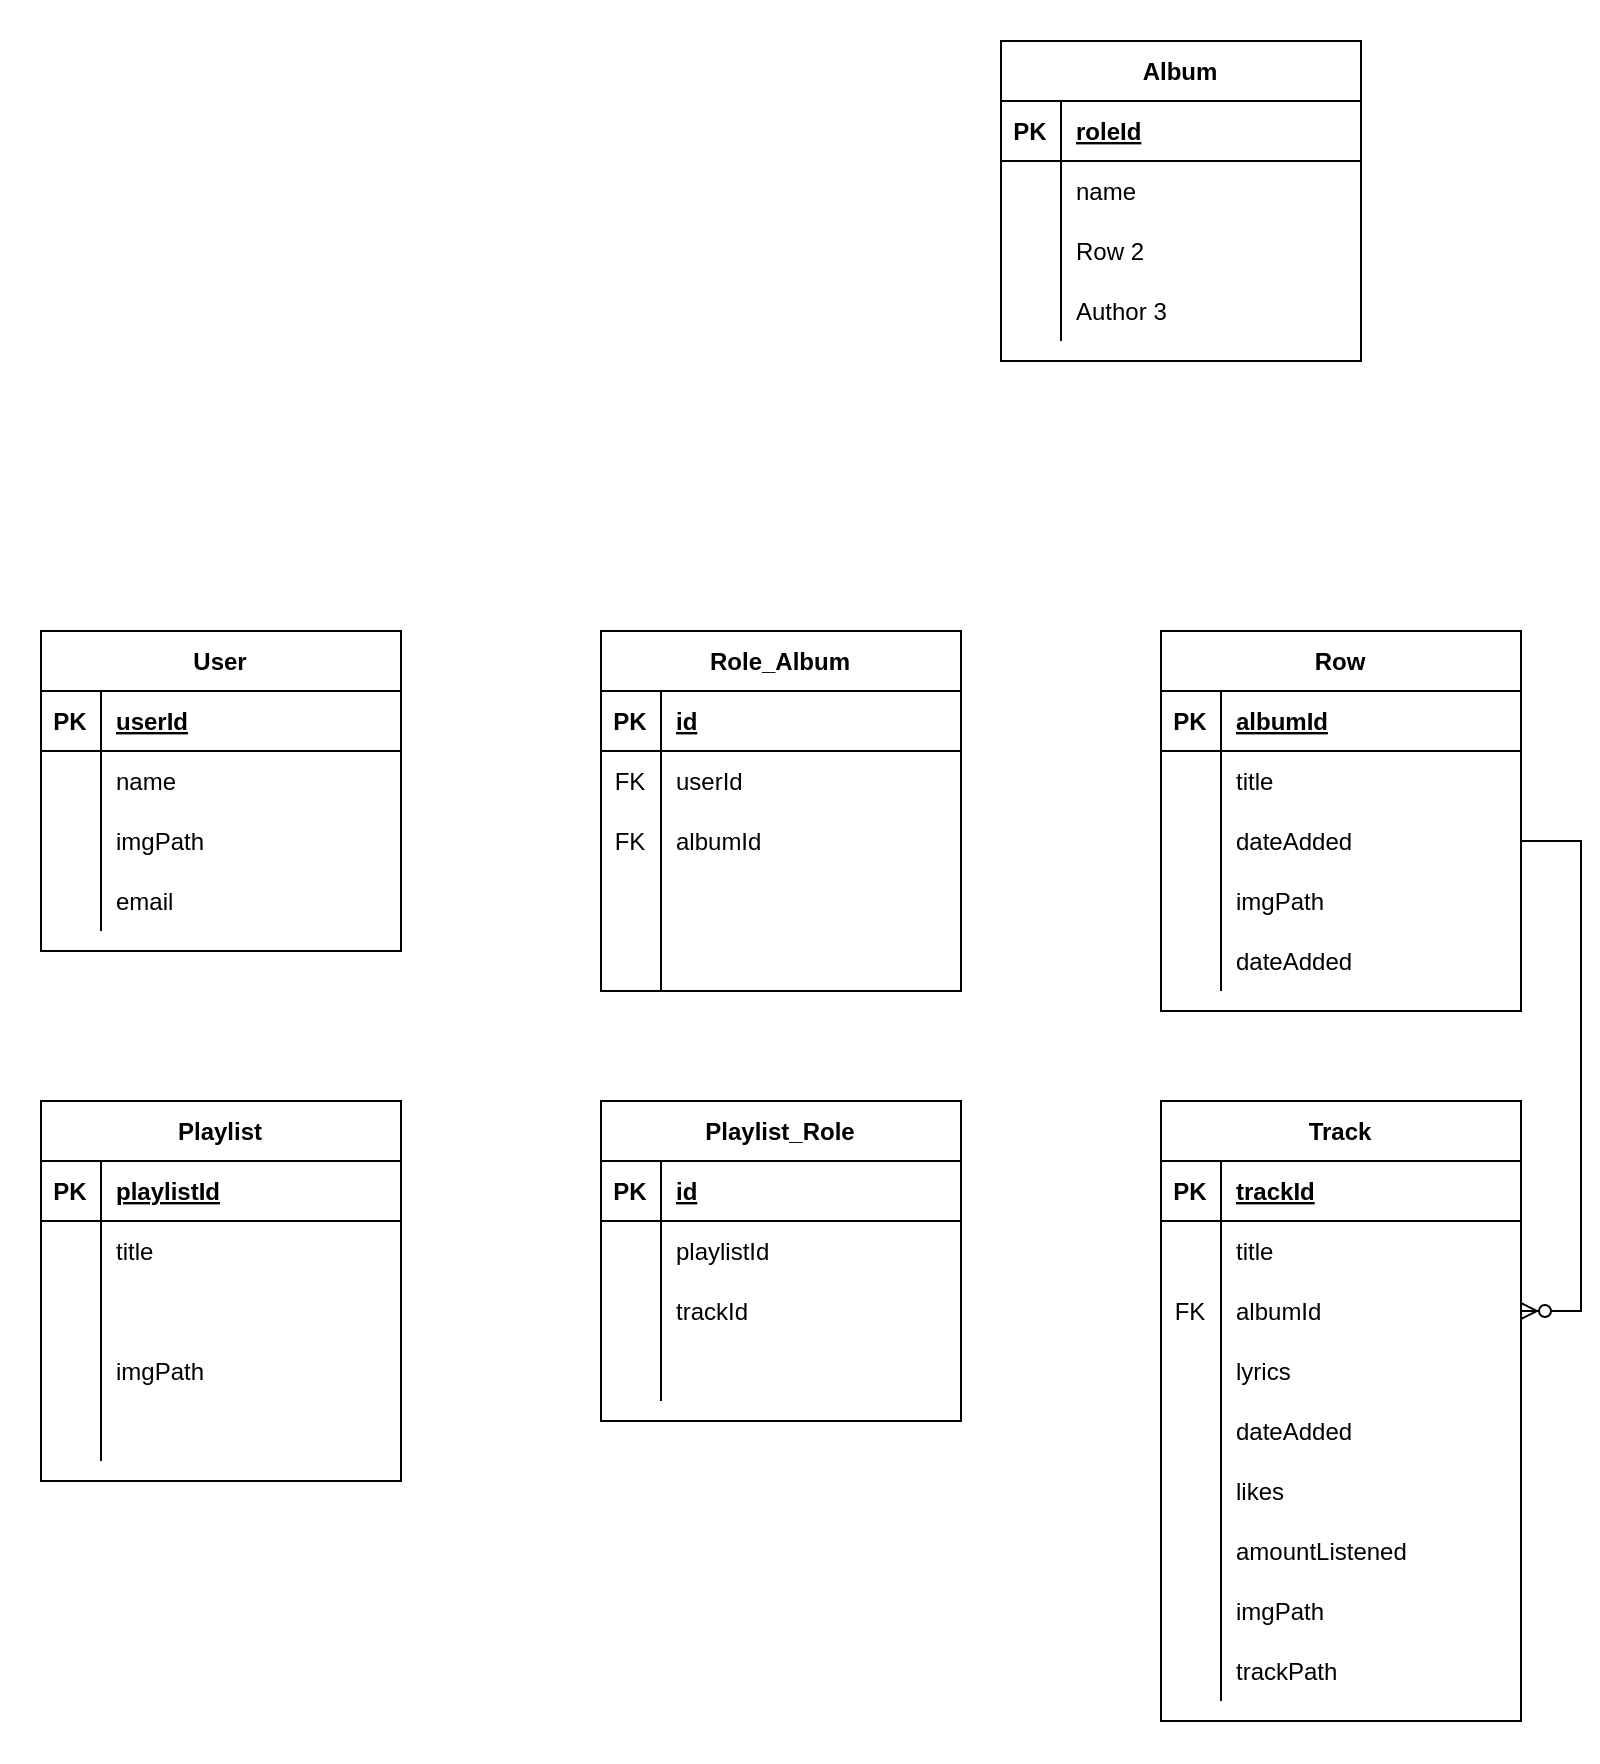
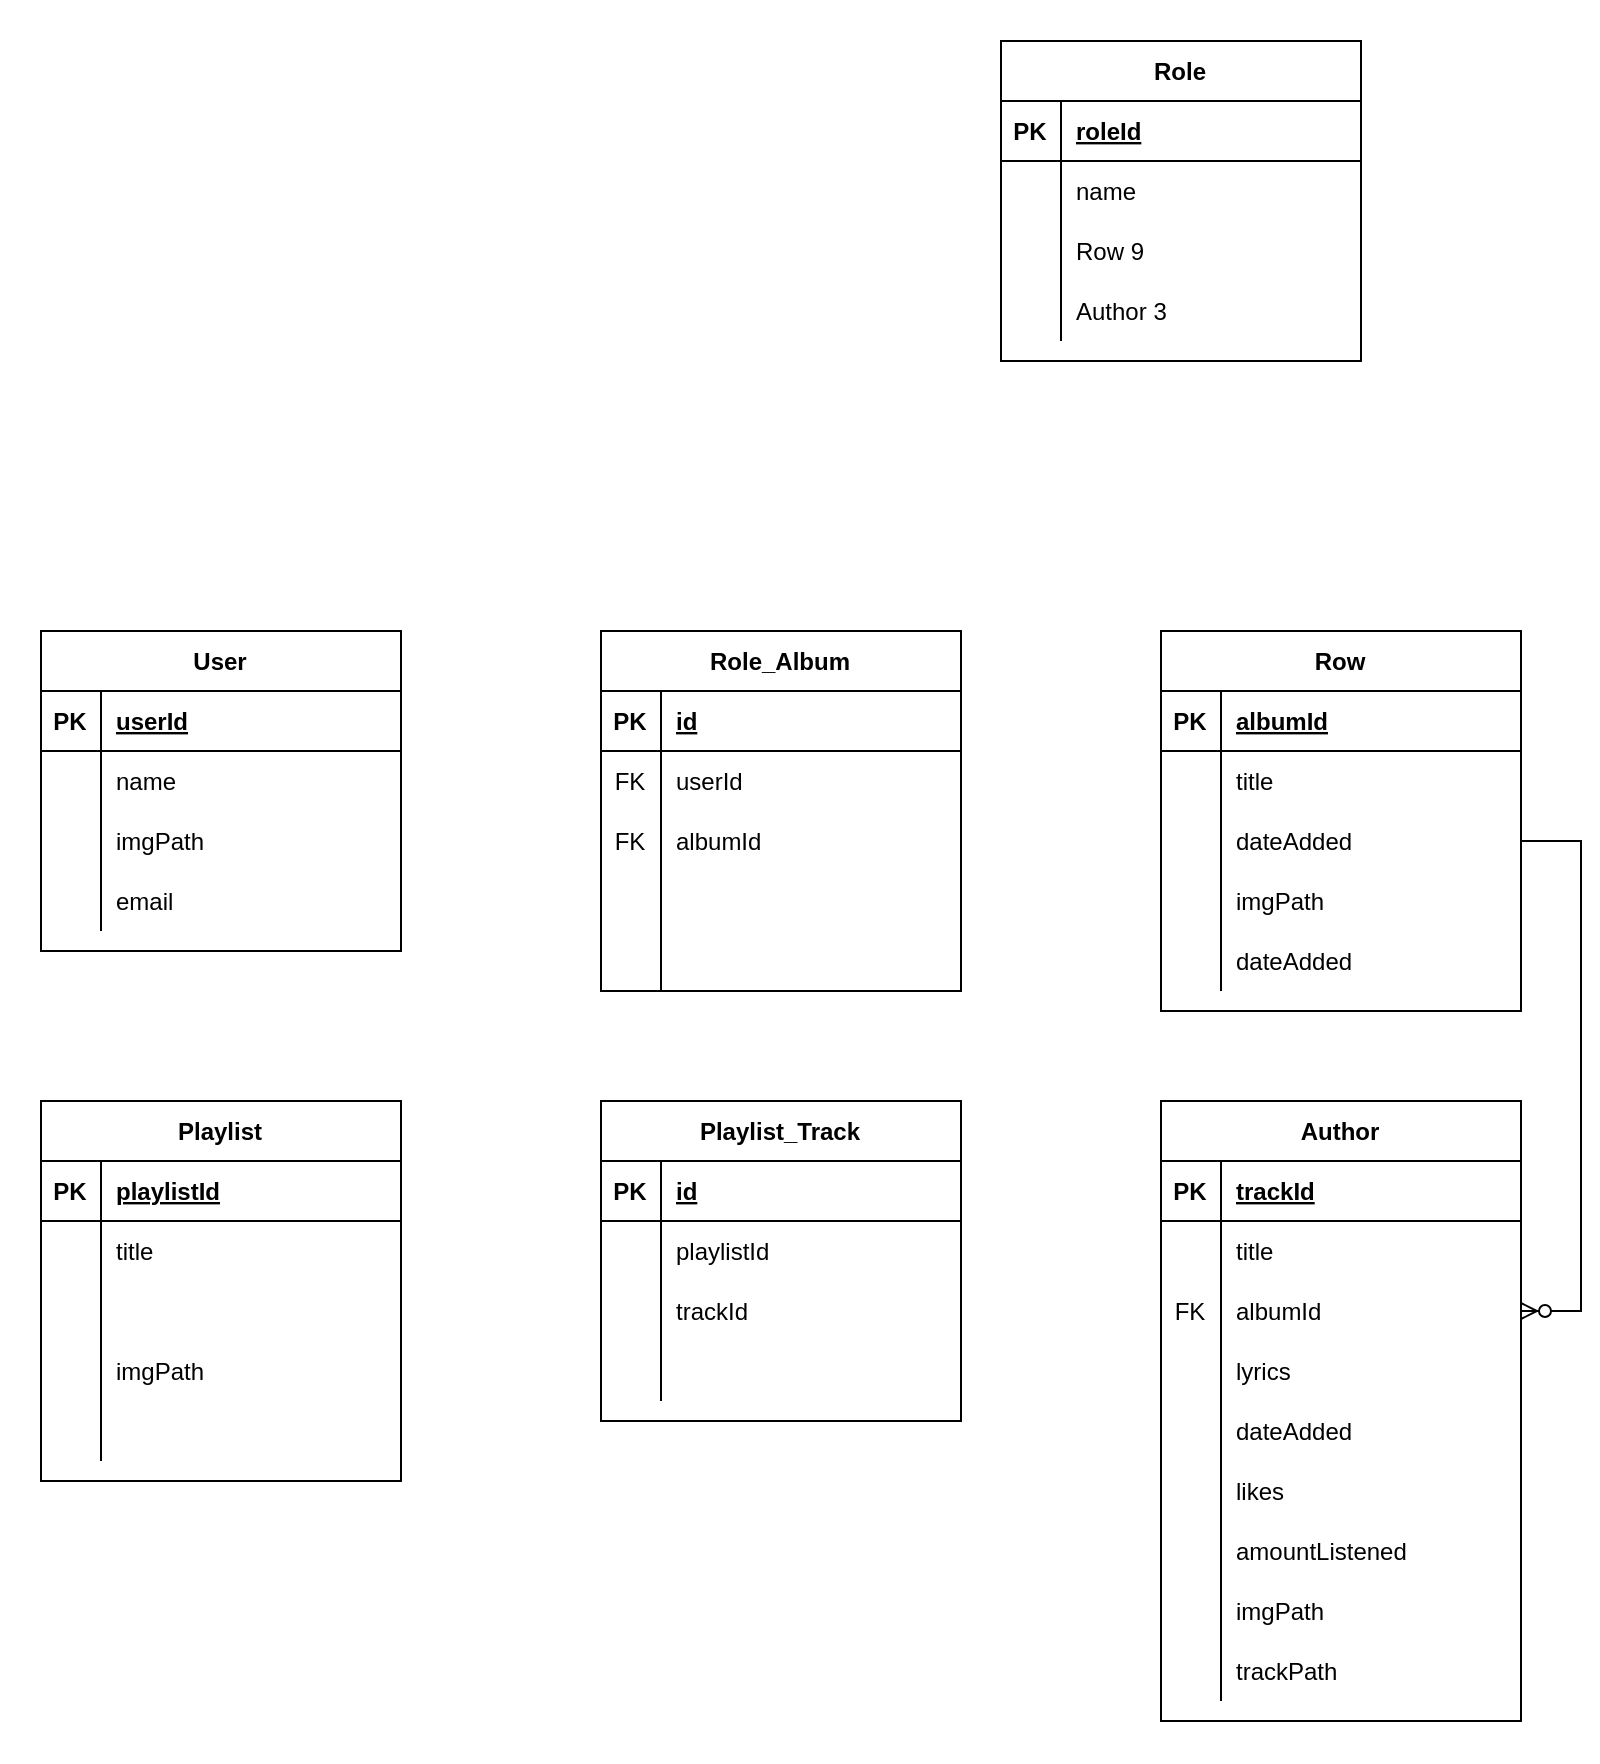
node "Album": label "Album" -> "Role"
node "Row 2": label "Row 2" -> "Row 9"
node "Playlist_Role": label "Playlist_Role" -> "Playlist_Track"
node "Track": label "Track" -> "Author"
